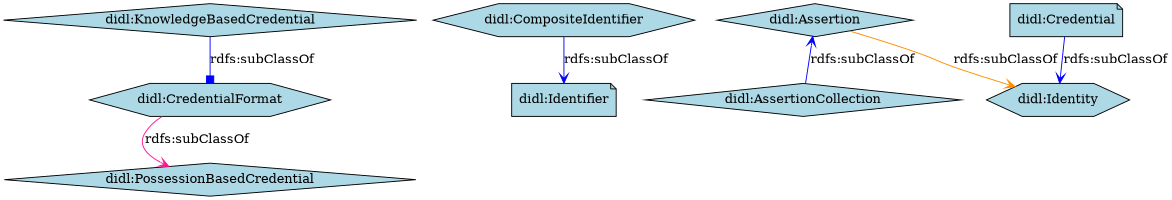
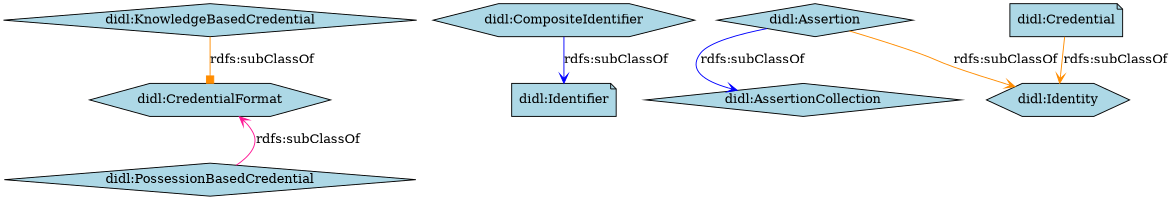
edge "didl:KnowledgeBasedCredential" -> "didl:CredentialFormat": color blue -> darkorange
edge "didl:Credential" -> "didl:Identity": color blue -> darkorange
edge "didl:AssertionCollection" -> "didl:Assertion": reversed
edge "didl:CredentialFormat" -> "didl:PossessionBasedCredential": reversed
